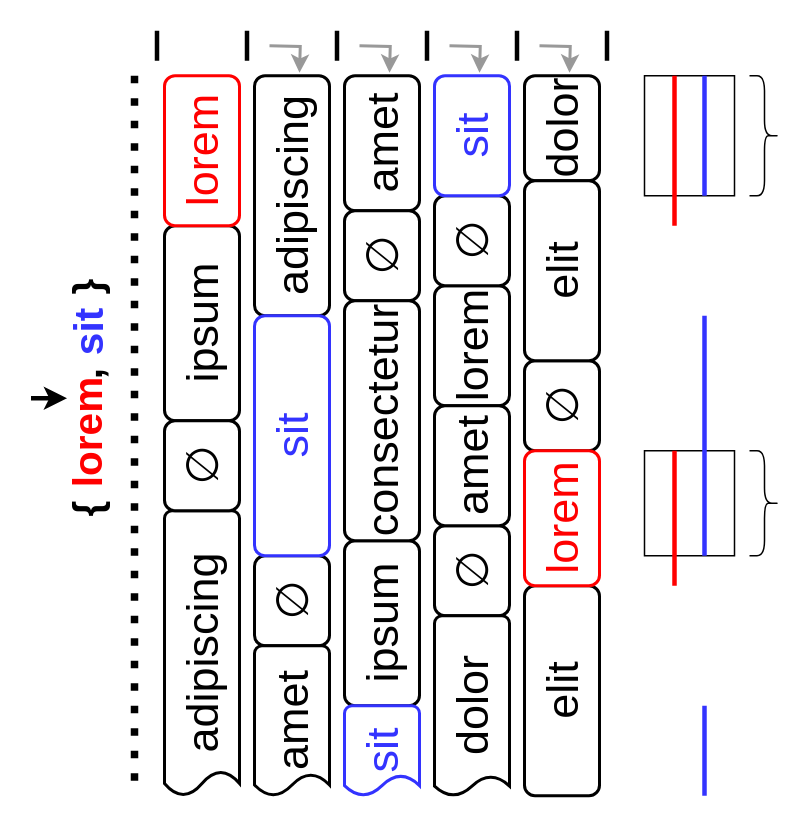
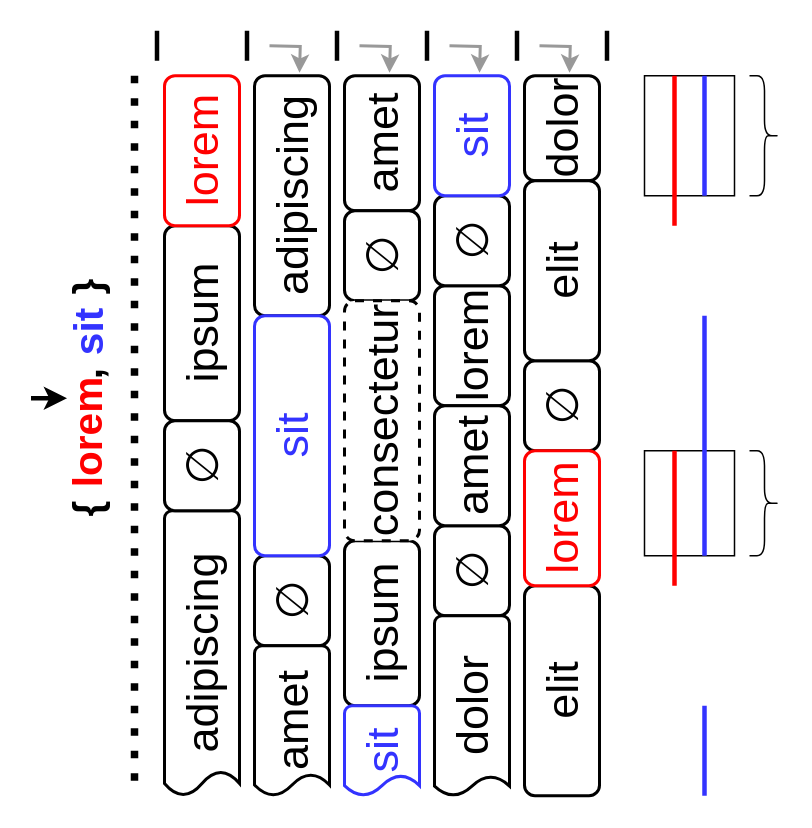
node "consectetur": style solid -> dashed
